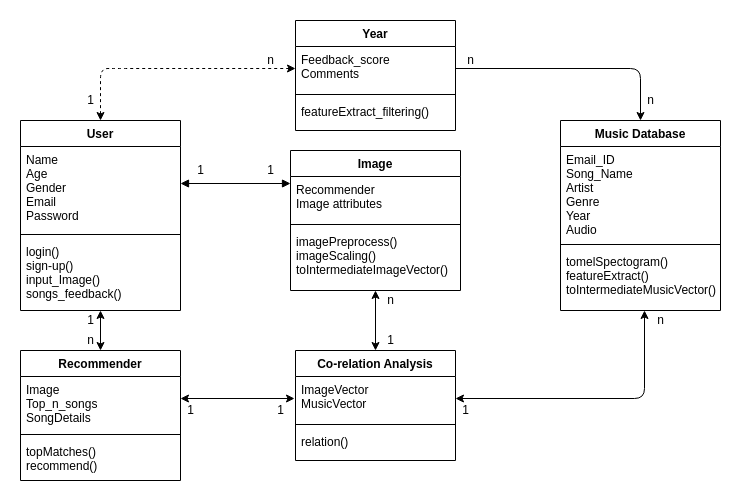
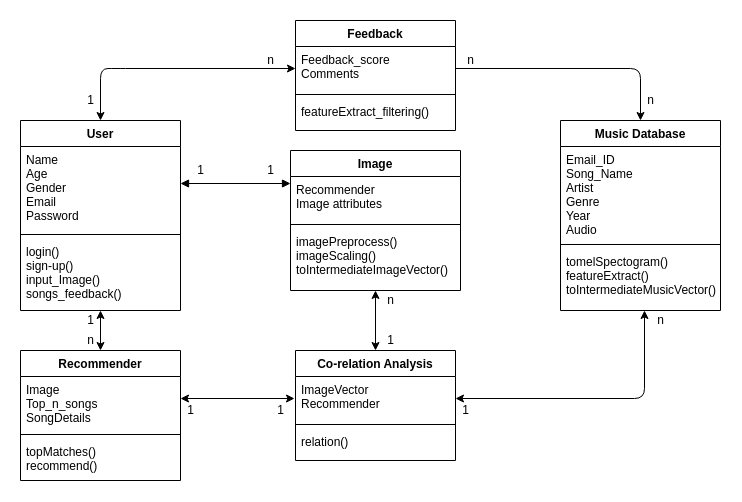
node "Year": label "Year" -> "Feedback"
edge "Feedback_score Comments" -- "User": style dashed -> solid
node "ImageVector MusicVector": label "ImageVector MusicVector" -> "ImageVector Recommender"
